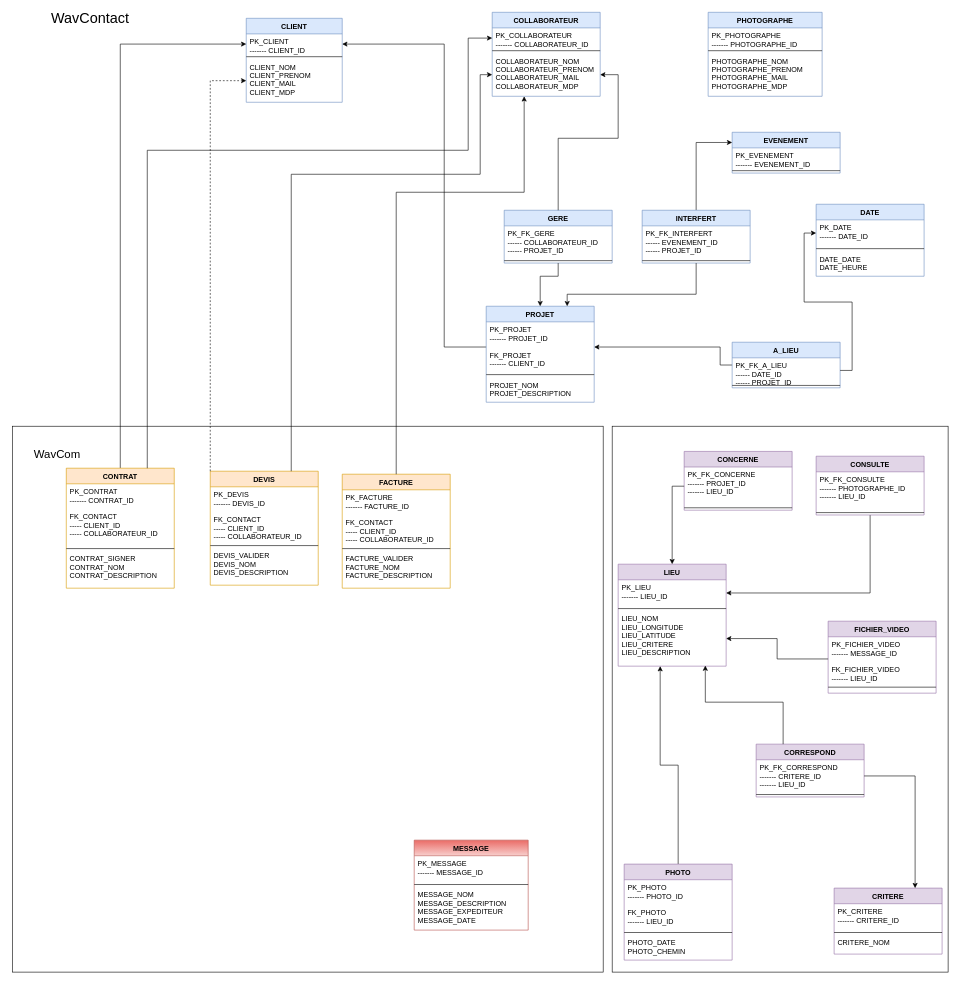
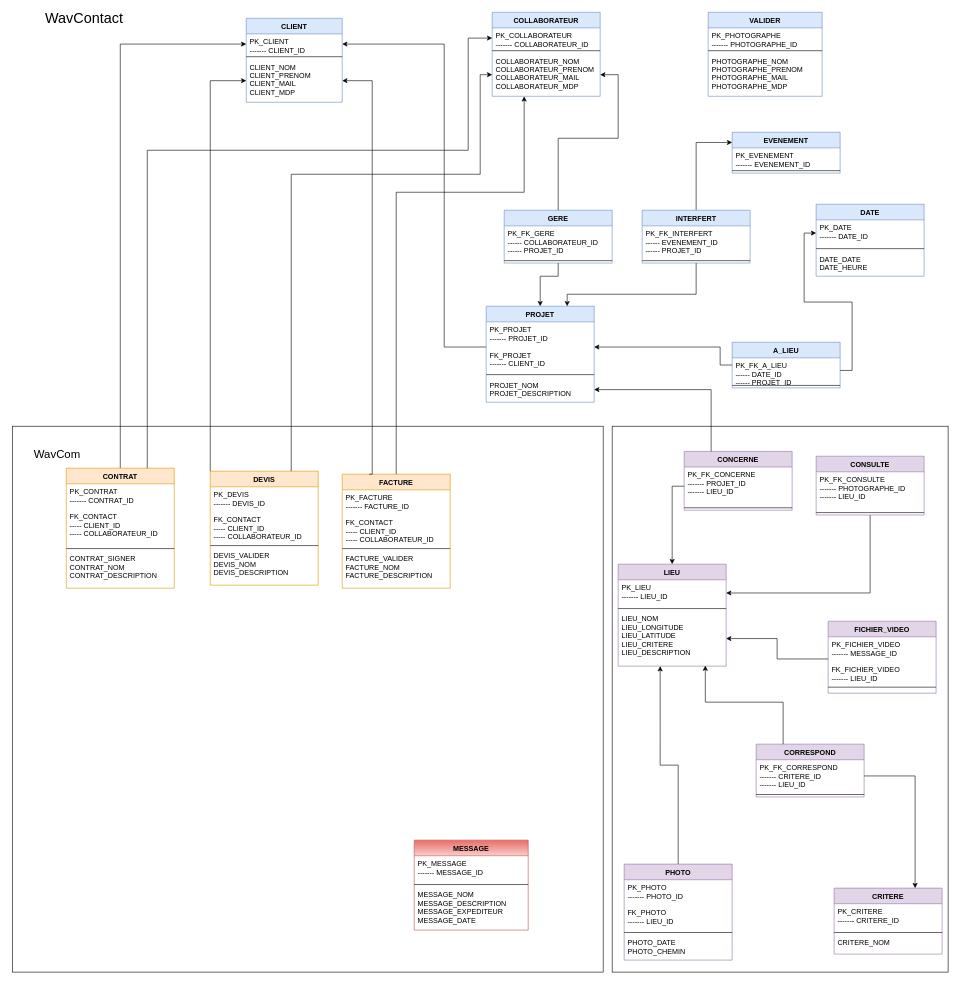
node "WavContact": moved (90, 18) -> (84, 18)
node "PHOTOGRAPHE": label "PHOTOGRAPHE" -> "VALIDER"
edge "FACTURE" -> "CLIENT_NOM CLIENT_PRENOM CLIENT_MAIL CLIENT_MDP": added
edge "DEVIS" -> "CLIENT_NOM CLIENT_PRENOM CLIENT_MAIL CLIENT_MDP": style dashed -> solid
edge "CONCERNE" -> "PROJET_NOM PROJET_DESCRIPTION": added
